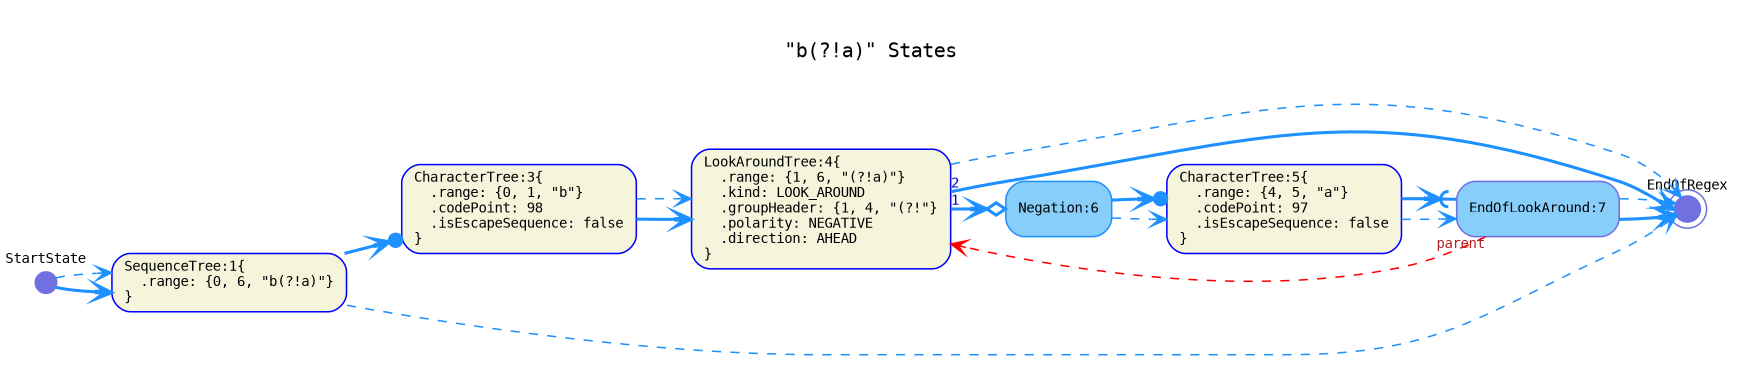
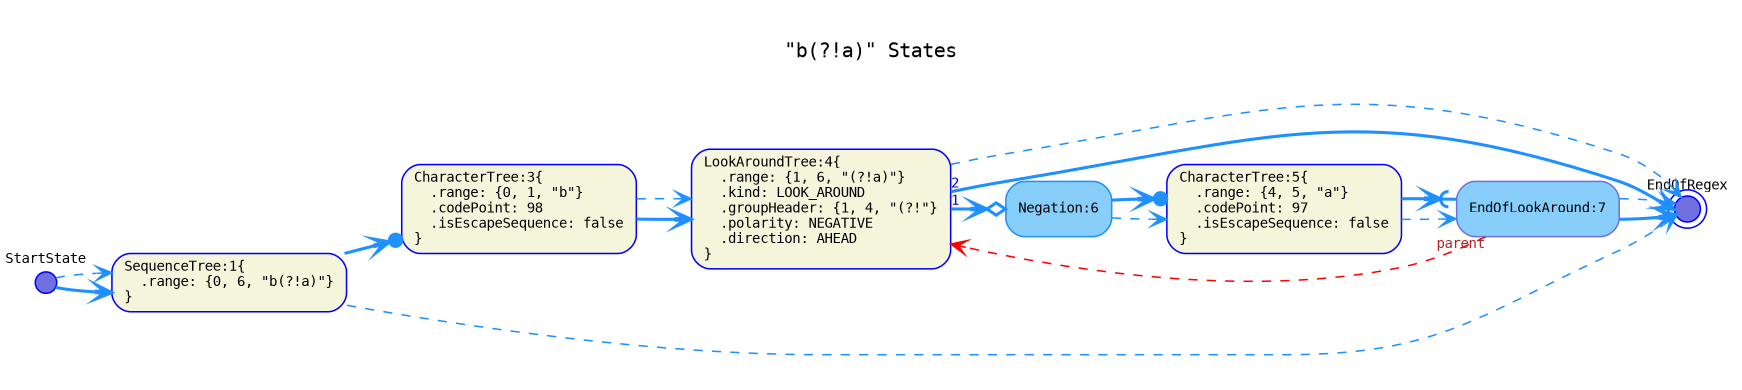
node "EndOfRegex": color #7070e0 -> Blue
node "StartState": color #7070e0 -> Blue
